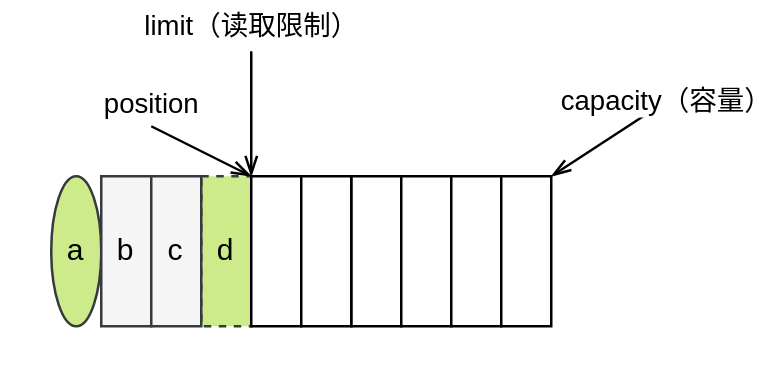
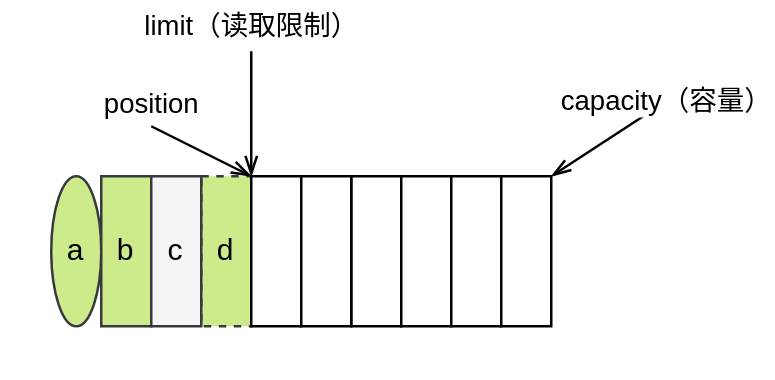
node "b": fillcolor #f5f5f5 -> #cdeb8b
